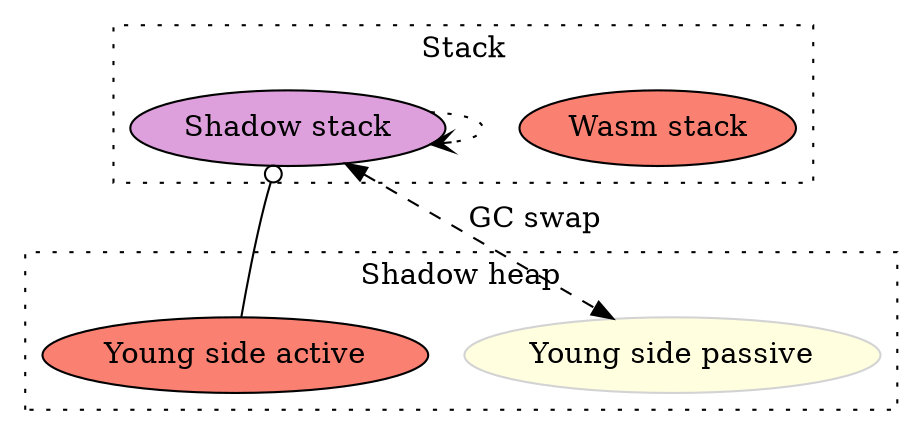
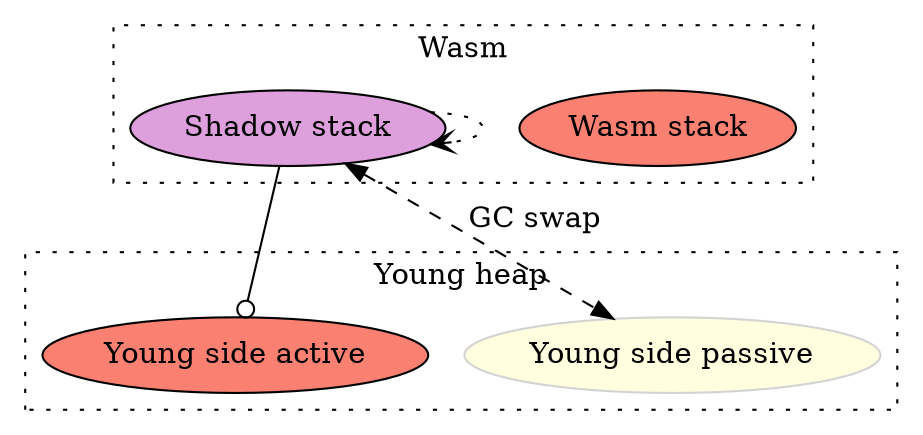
cluster "Stack": label "Stack" -> "Wasm"
edge "Young side active" -> "Shadow stack": reversed
cluster "Shadow heap": label "Shadow heap" -> "Young heap"
